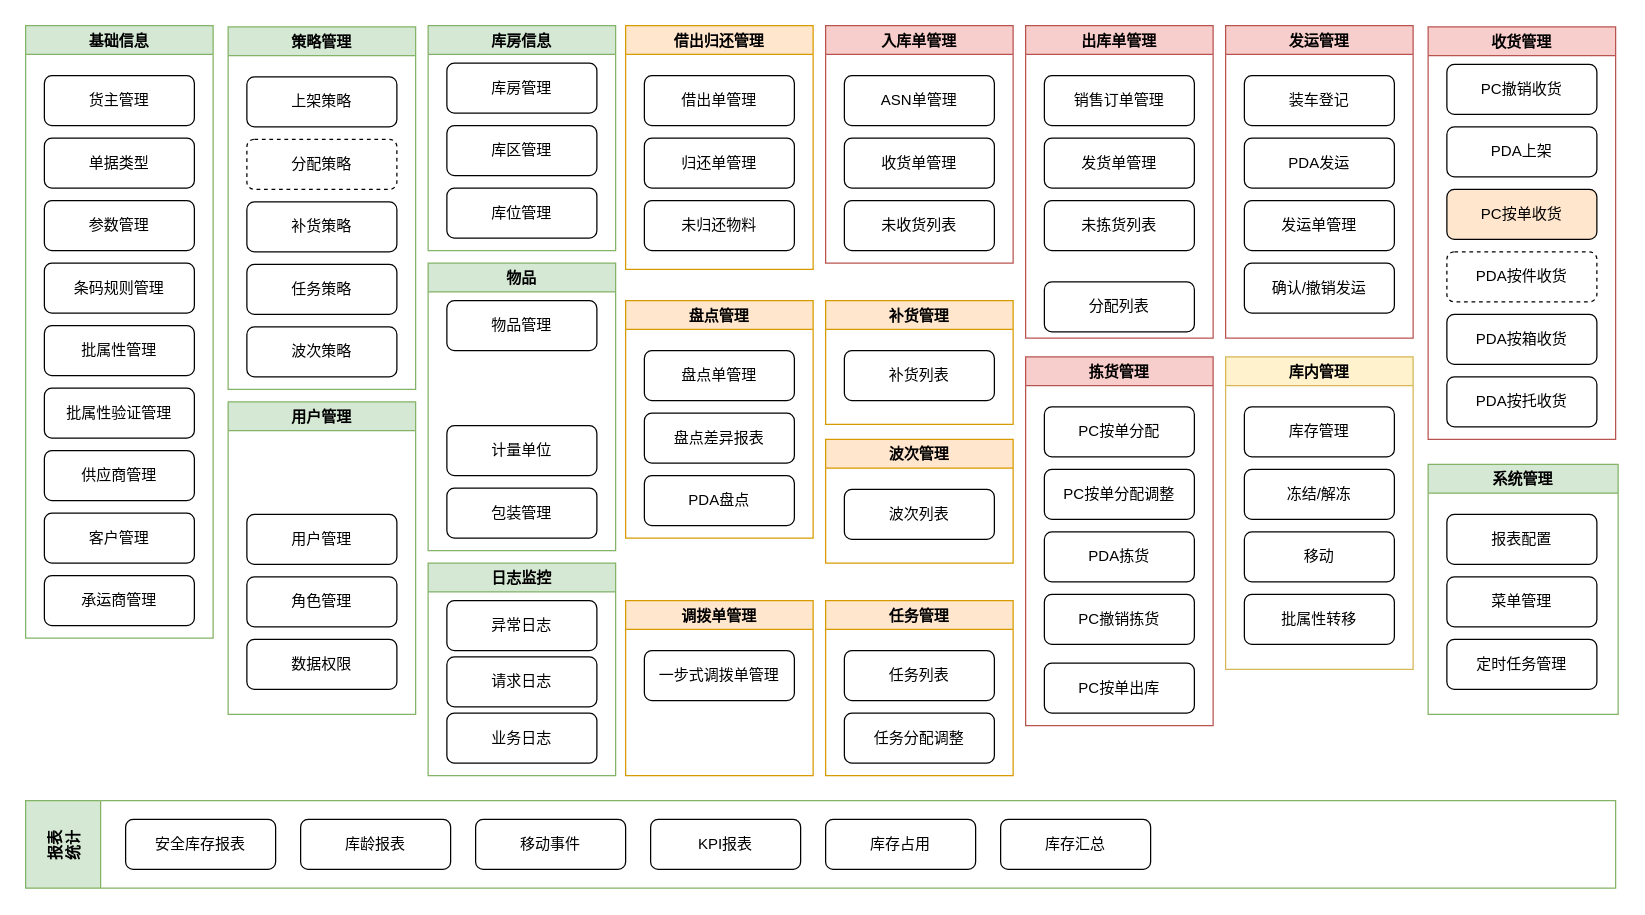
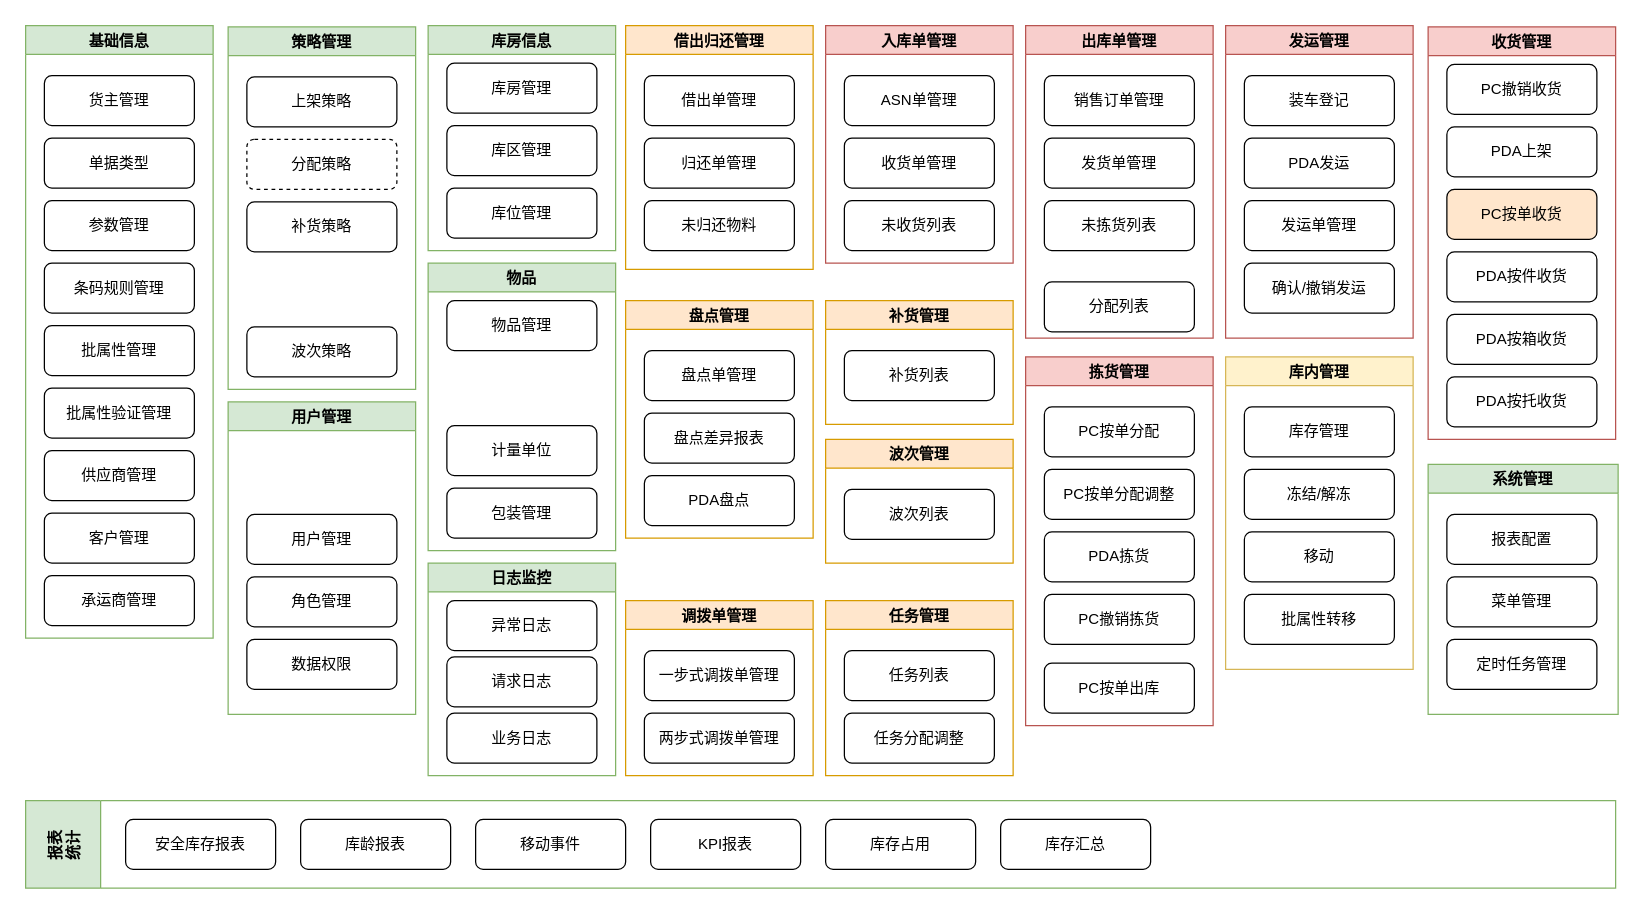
node "PDA按件收货": style dashed -> solid
node "任务策略": removed
node "两步式调拨单管理": added
